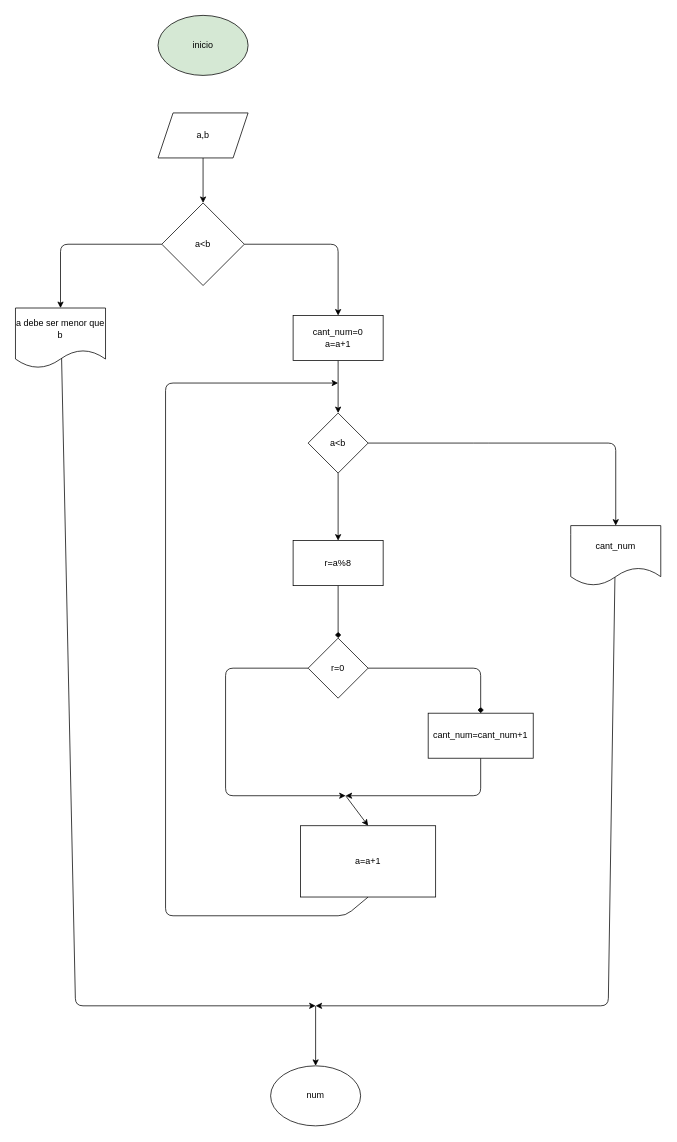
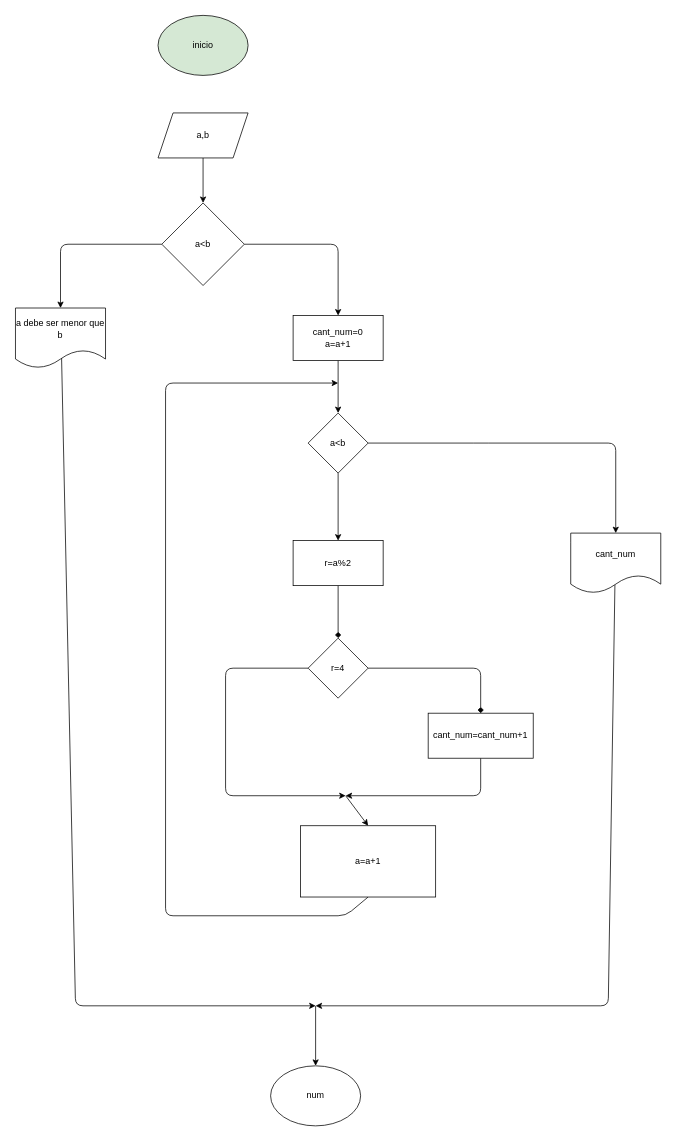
node "cant_num": moved (615, 555) -> (615, 563)
node "r=a%8": label "r=a%8" -> "r=a%2"
node "r=0": label "r=0" -> "r=4"
